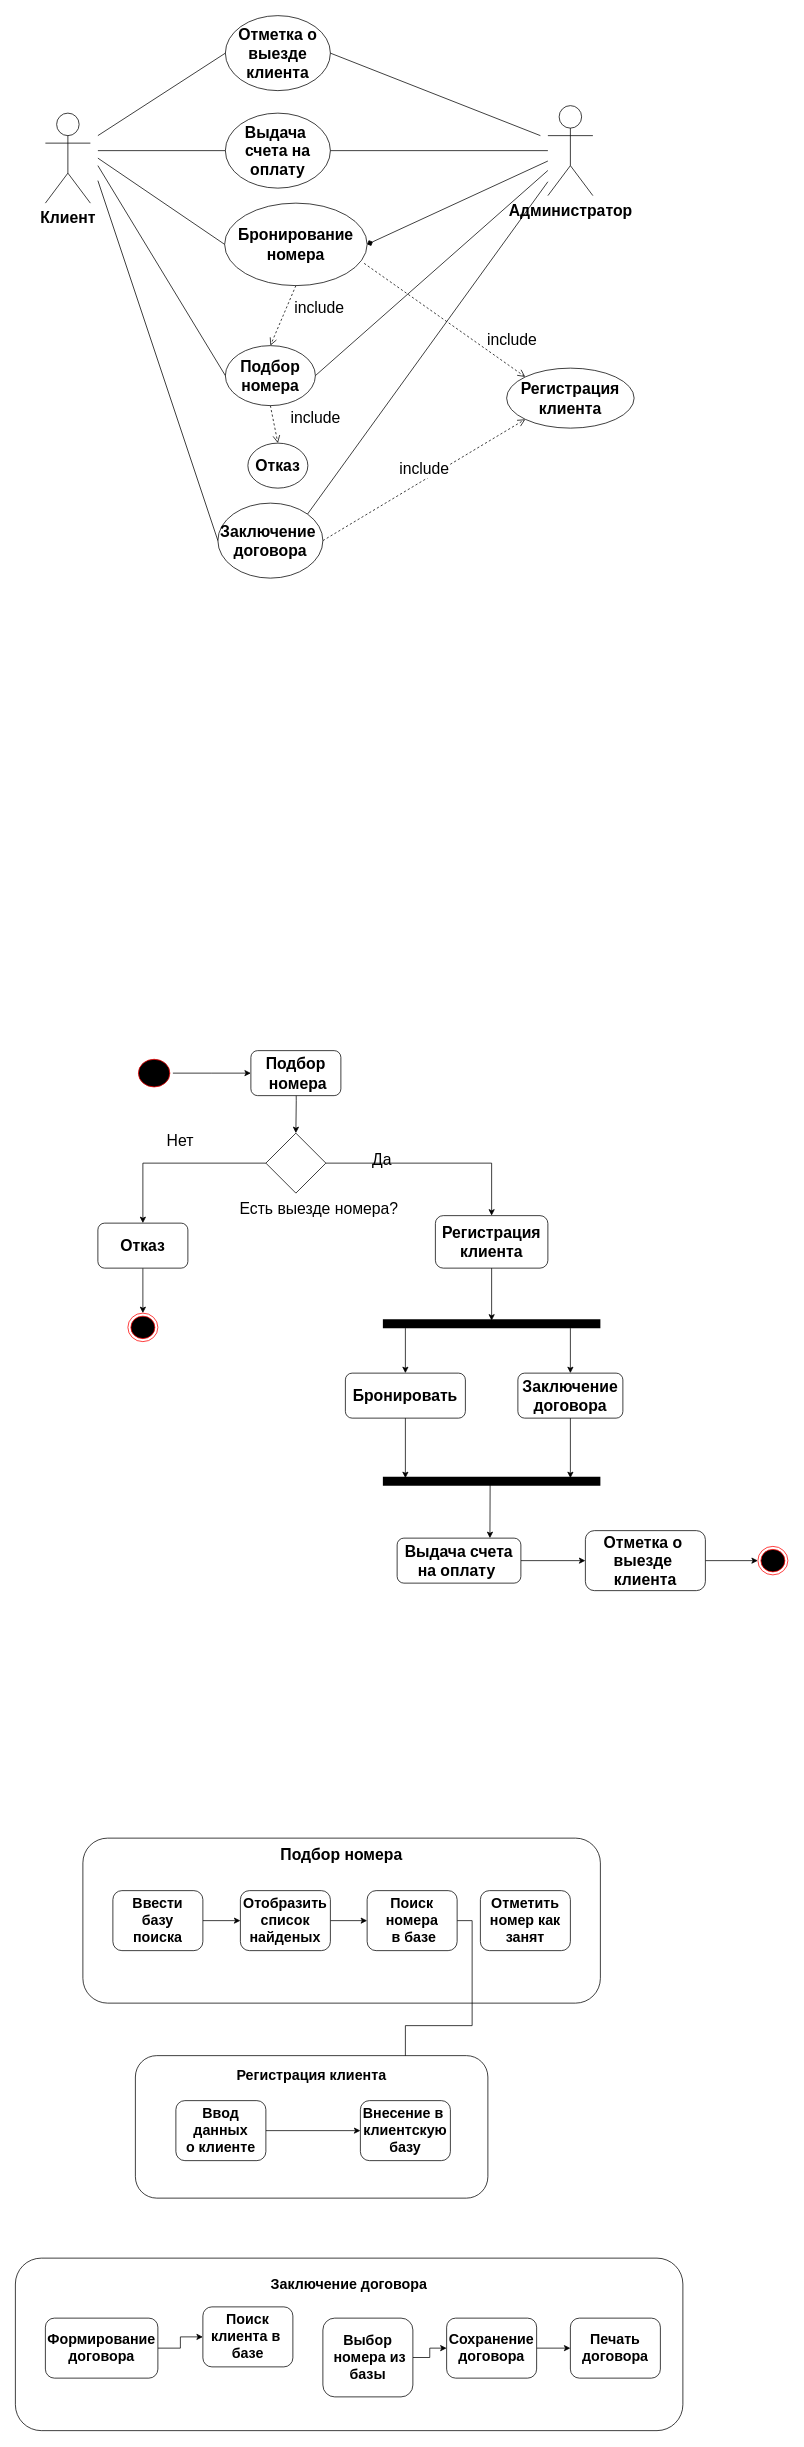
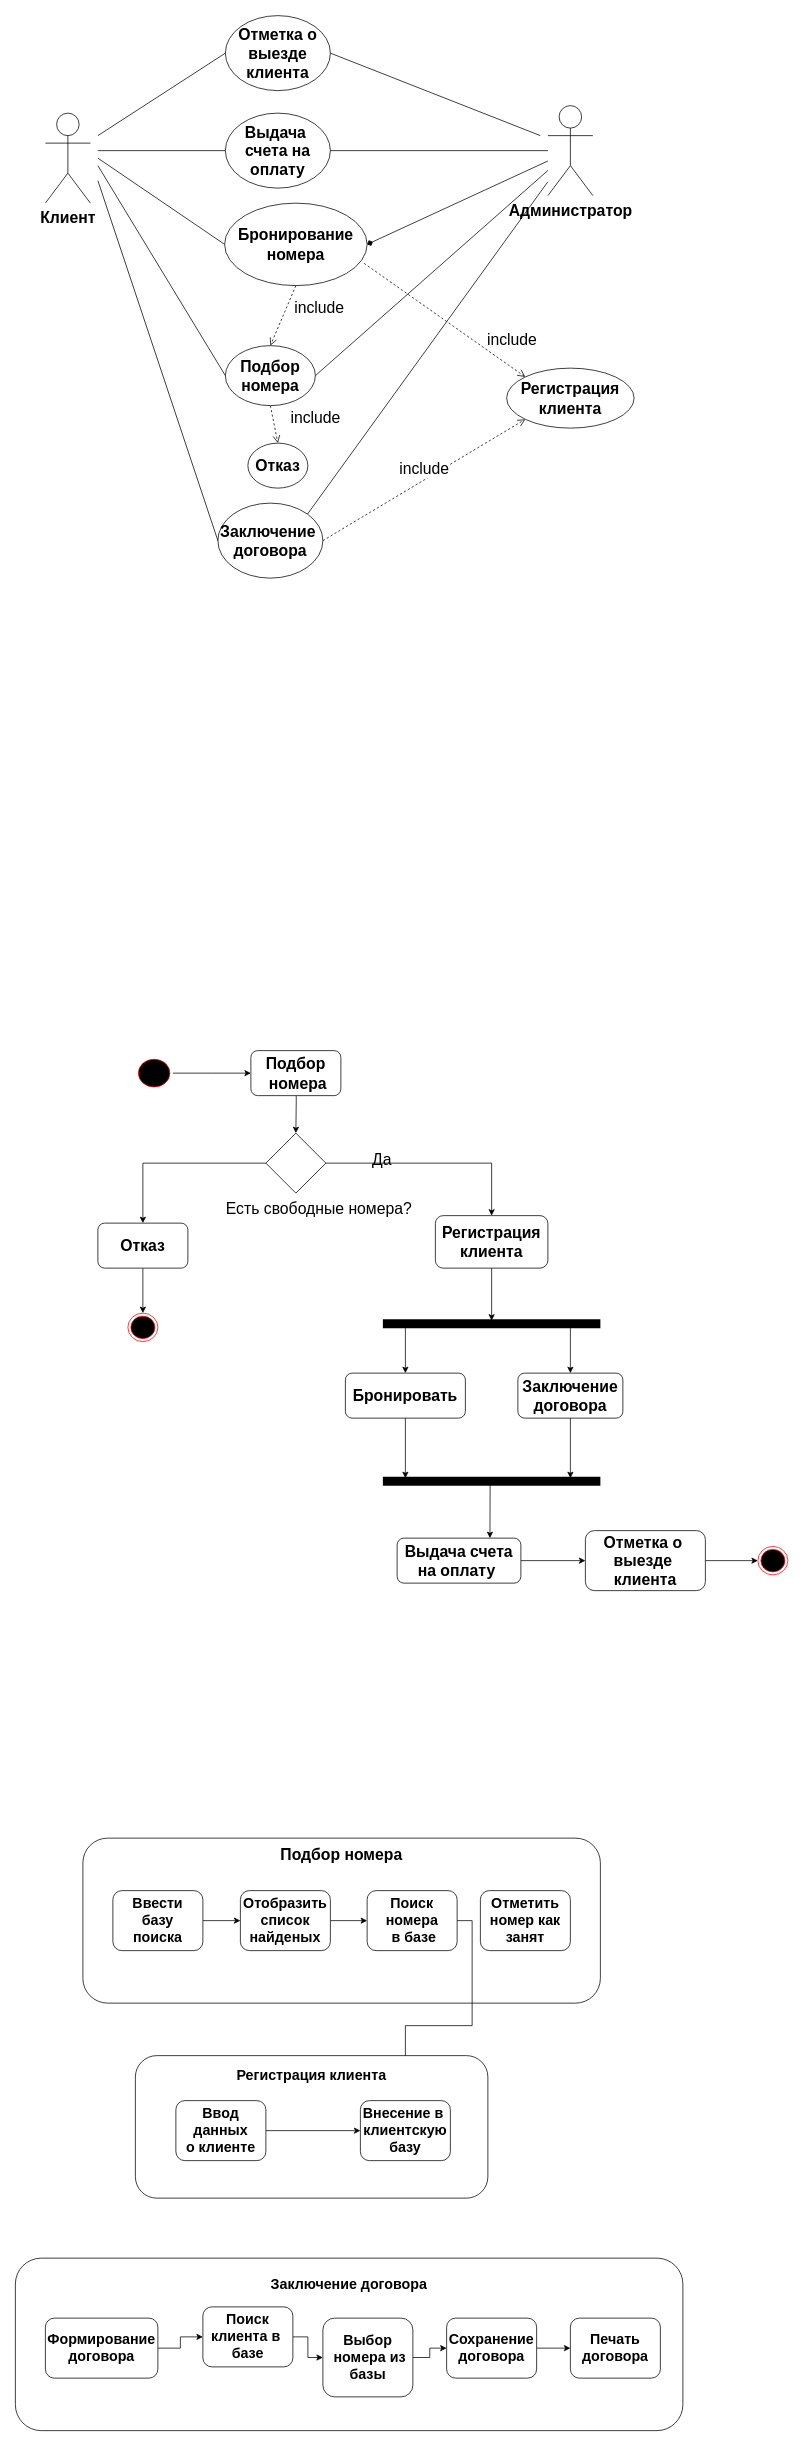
node "Нет": removed
node "Есть выезде номера?": label "Есть выезде номера?" -> "Есть свободные номера?"
edge "Поиск клиента в базе" -> "Выбор номера из базы": added
